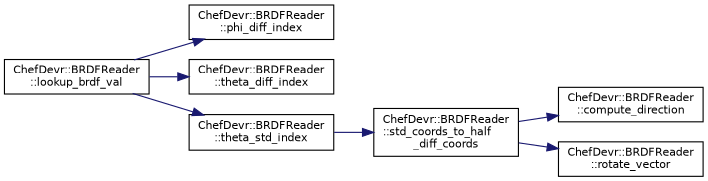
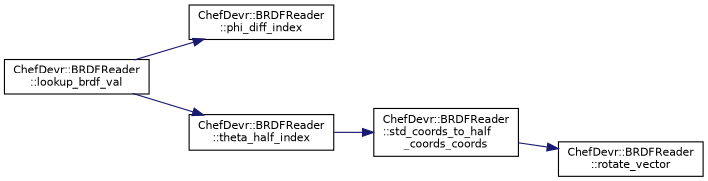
node "ChefDevr::BRDFReader ::theta_diff_index": removed
node "ChefDevr::BRDFReader ::compute_direction": removed
node "ChefDevr::BRDFReader ::theta_std_index": label "ChefDevr::BRDFReader ::theta_std_index" -> "ChefDevr::BRDFReader ::theta_half_index"
node "ChefDevr::BRDFReader ::std_coords_to_half _diff_coords": label "ChefDevr::BRDFReader ::std_coords_to_half _diff_coords" -> "ChefDevr::BRDFReader ::std_coords_to_half _coords_coords"
